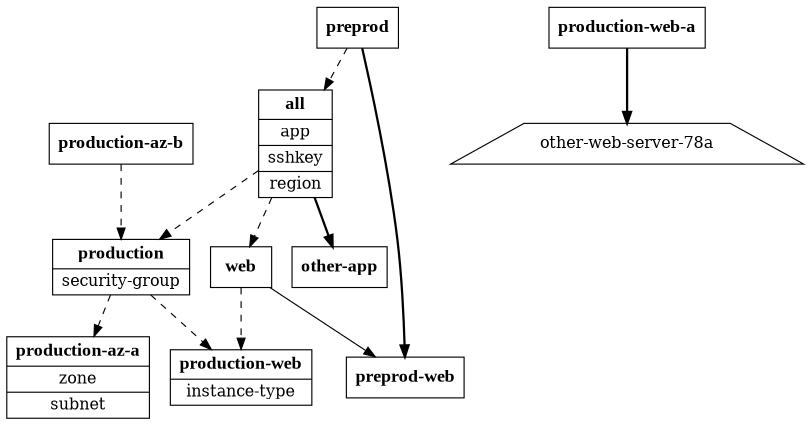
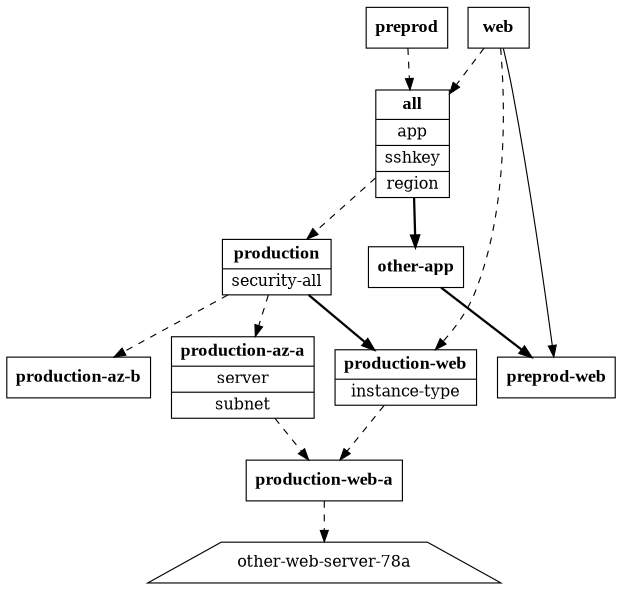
edge "production-web-a" -> "other-web-server-78a": style bold -> dashed
edge "production-az-b" -> "production": reversed
edge "preprod" -> "preprod-web": now "other-app" -> "preprod-web"
edge "all" -> "web": reversed
node "production": text "security-group" -> "security-all"
edge "production" -> "production-web": style dashed -> bold
node "production-az-a": text "zone" -> "server"
edge "production-web" -> "production-web-a": added
edge "production-az-a" -> "production-web-a": added
